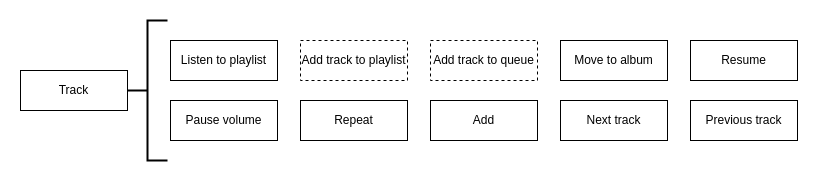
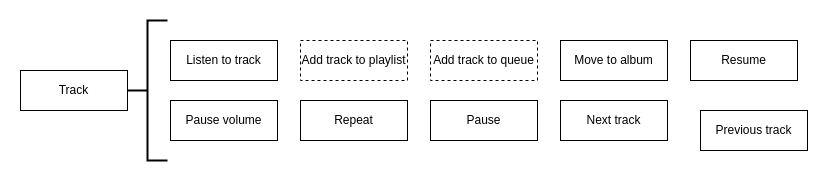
node "Listen to playlist": label "Listen to playlist" -> "Listen to track"
node "Add": label "Add" -> "Pause"
node "Previous track": moved (744, 121) -> (754, 131)
